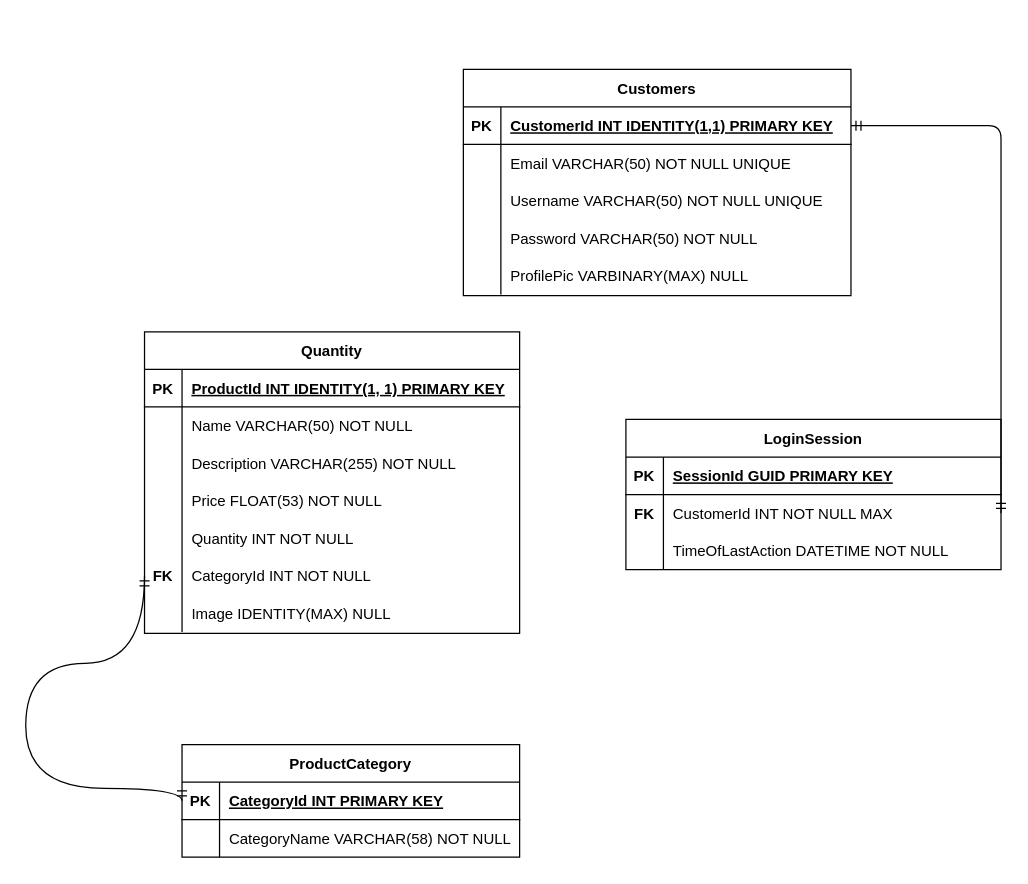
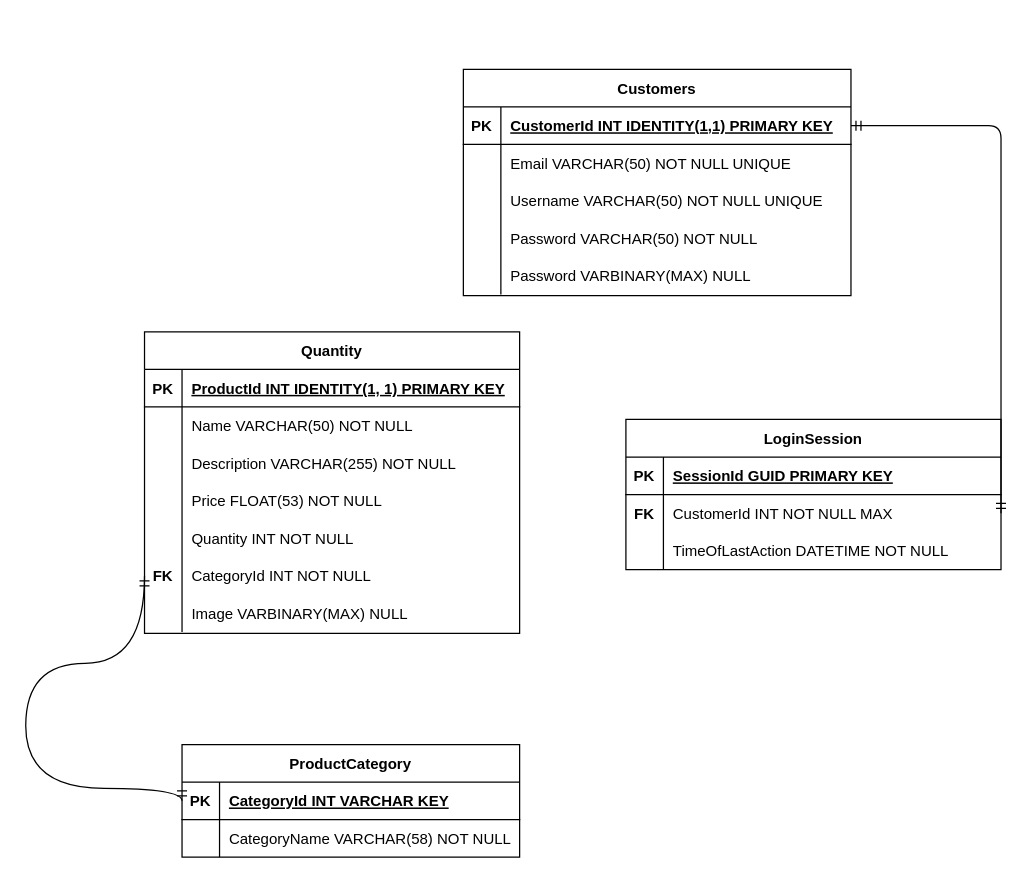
node "ProfilePic VARBINARY(MAX) NULL": label "ProfilePic VARBINARY(MAX) NULL" -> "Password VARBINARY(MAX) NULL"
node "Image IDENTITY(MAX) NULL": label "Image IDENTITY(MAX) NULL" -> "Image VARBINARY(MAX) NULL"
node "CategoryId INT PRIMARY KEY": label "CategoryId INT PRIMARY KEY" -> "CategoryId INT VARCHAR KEY"
